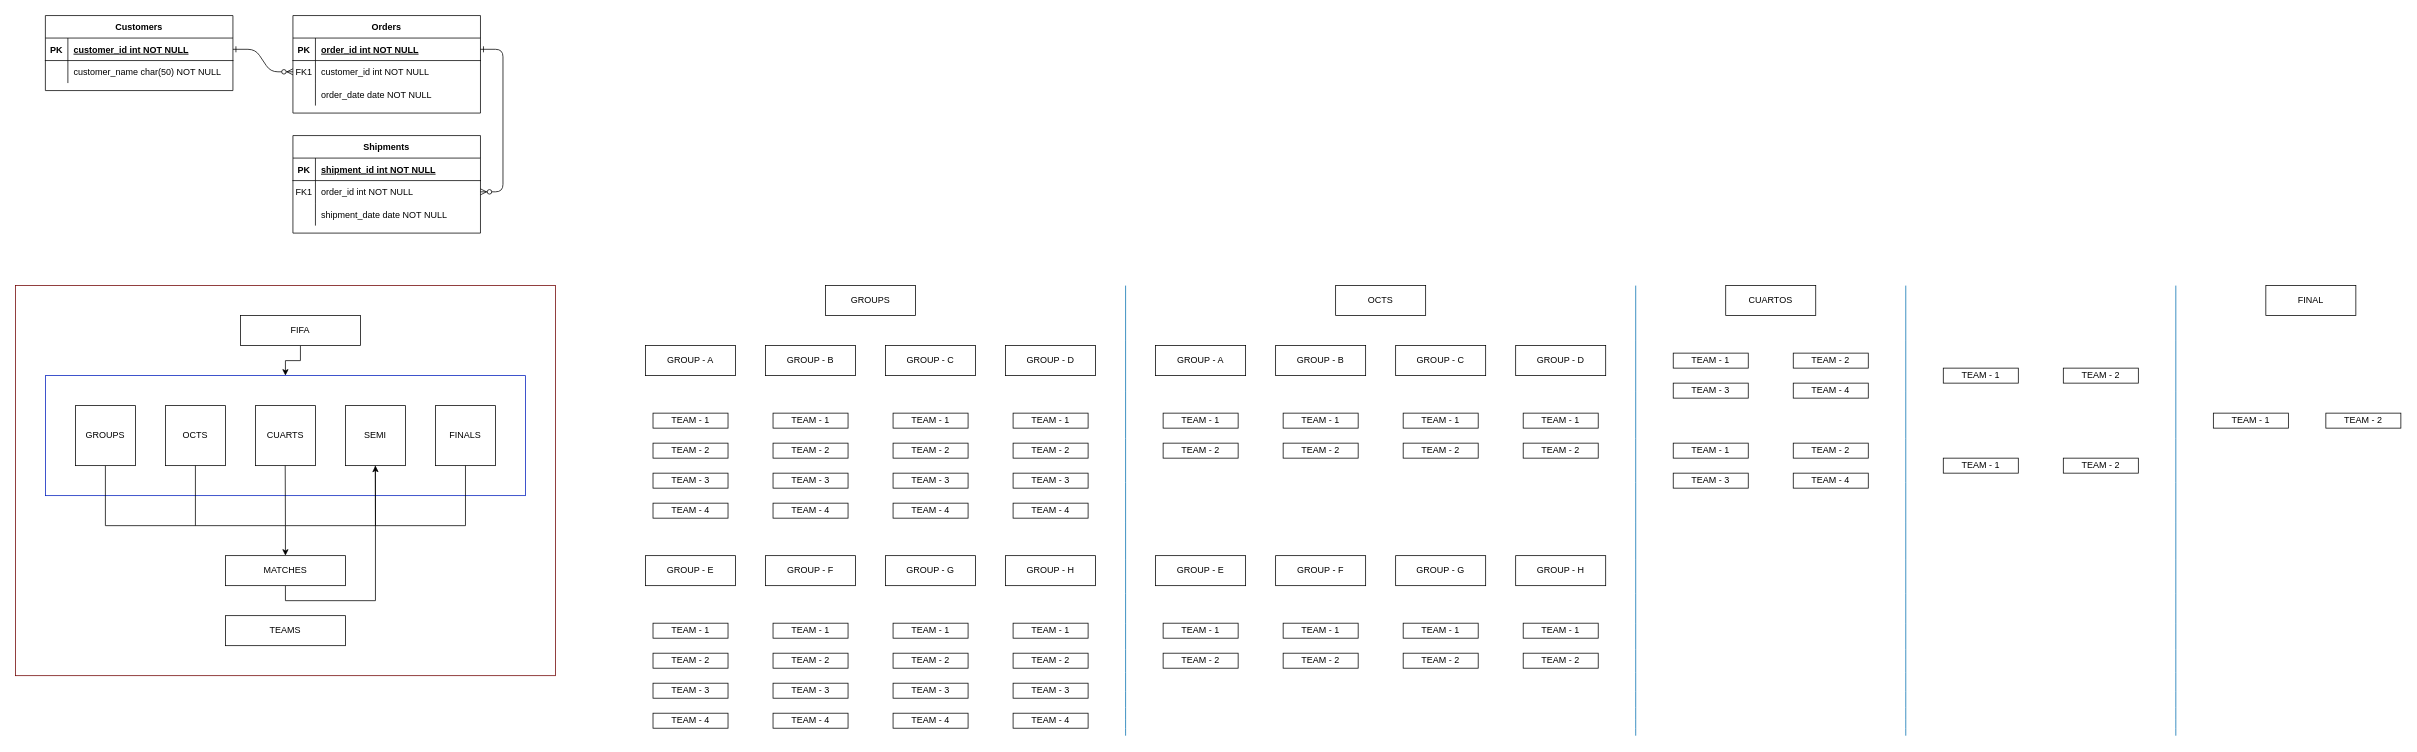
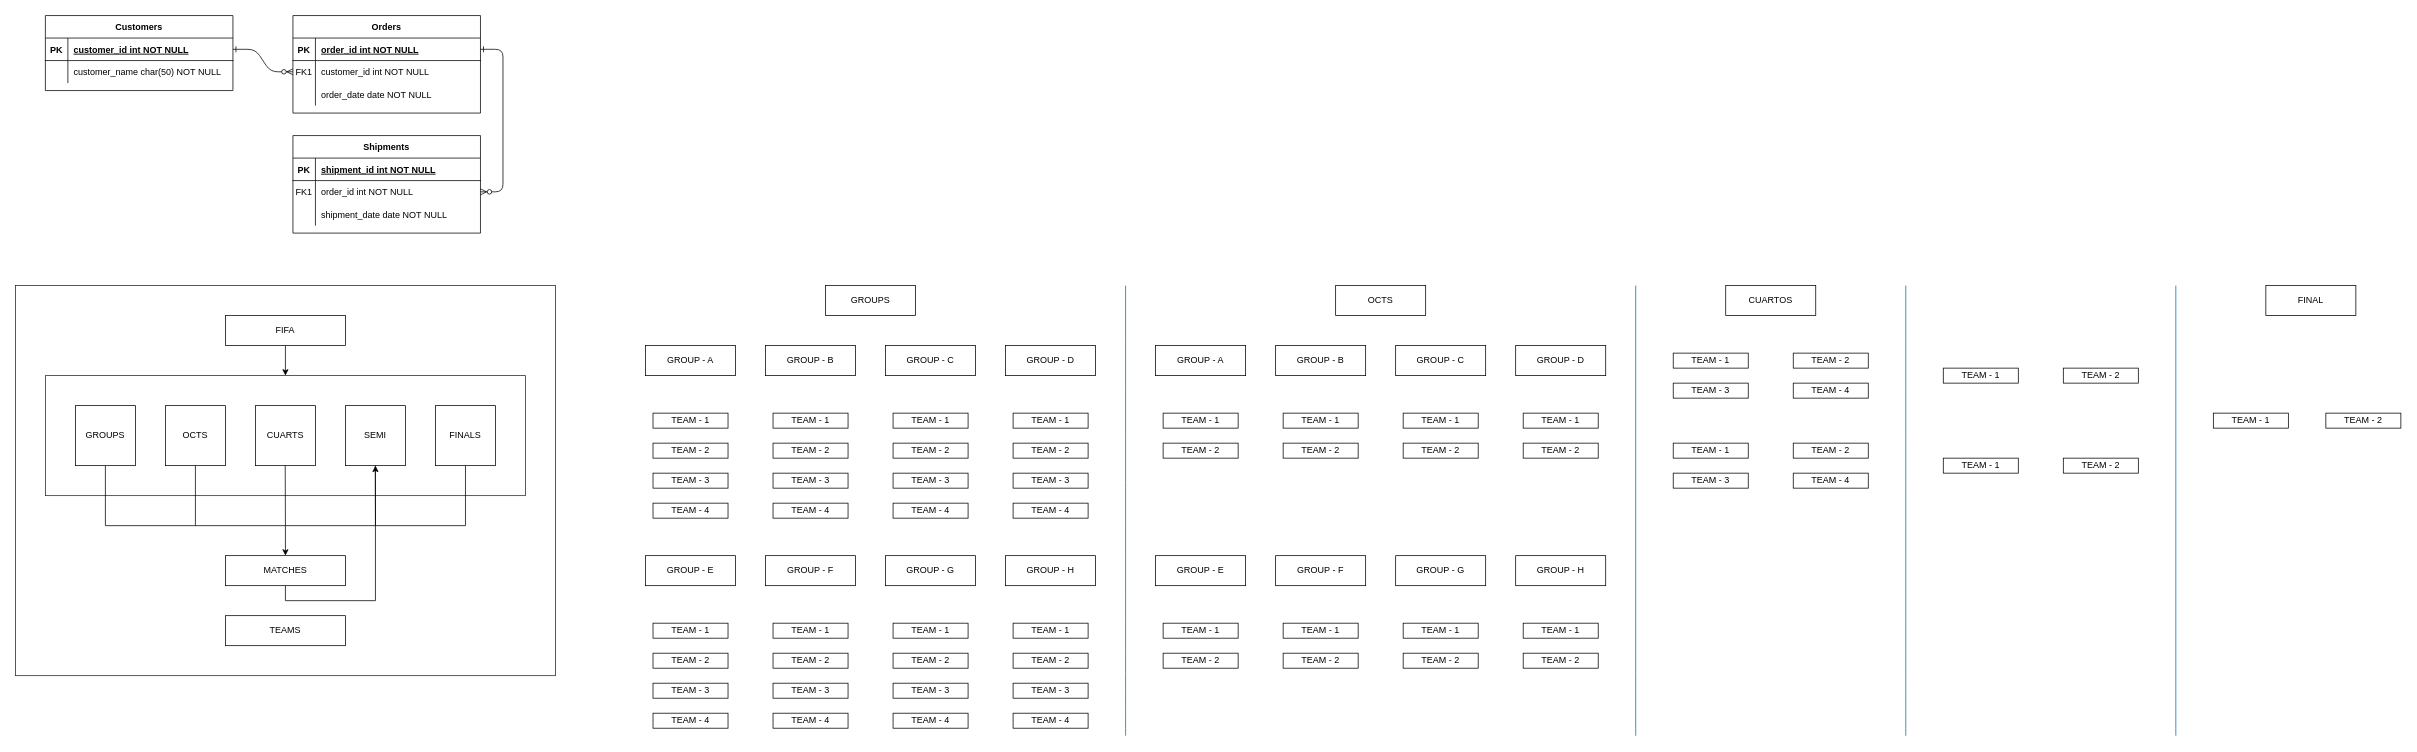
node "FIFA": moved (300, 330) -> (285, 330)
